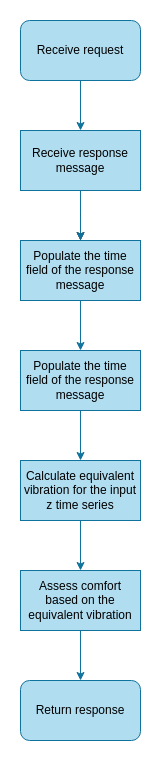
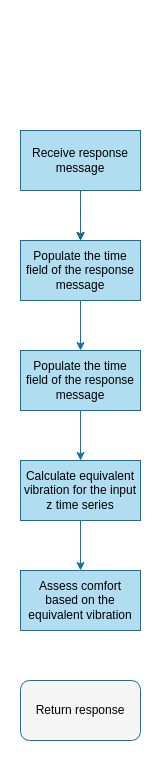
node "Receive request": removed
edge "Receive request" -> "Receive response message": removed
edge "Assess comfort based on the equivalent vibration" -> "Return response": removed
node "Return response": fillcolor #b1ddf0 -> #f5f5f5
